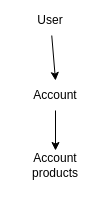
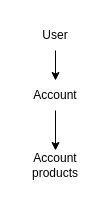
node "User": moved (51, 21) -> (56, 36)
